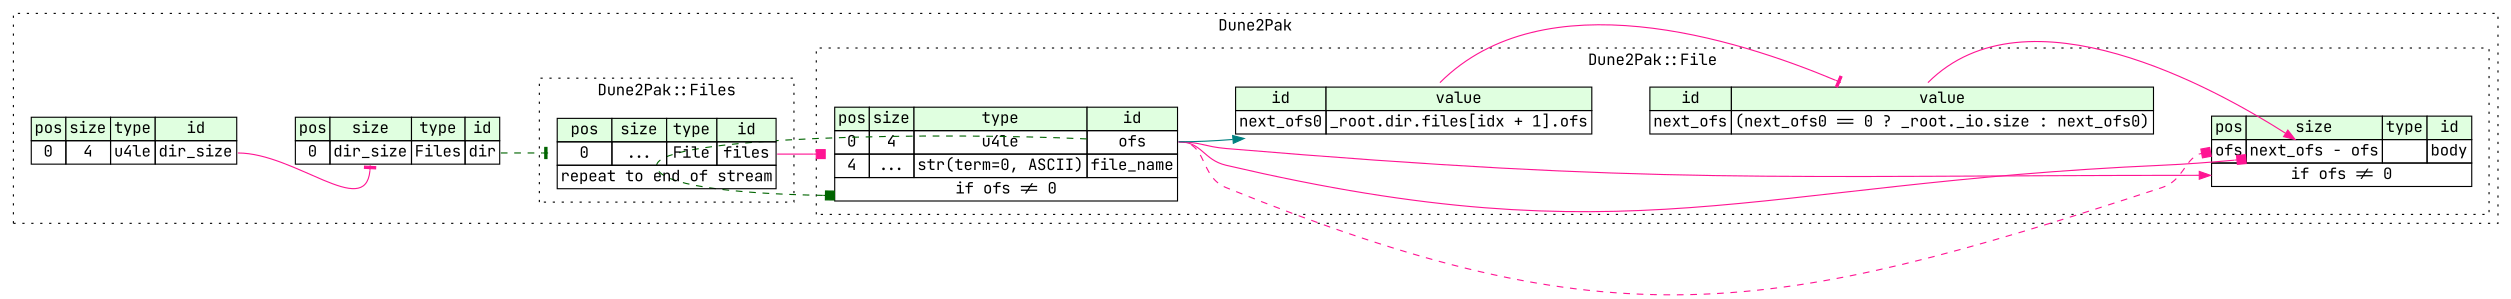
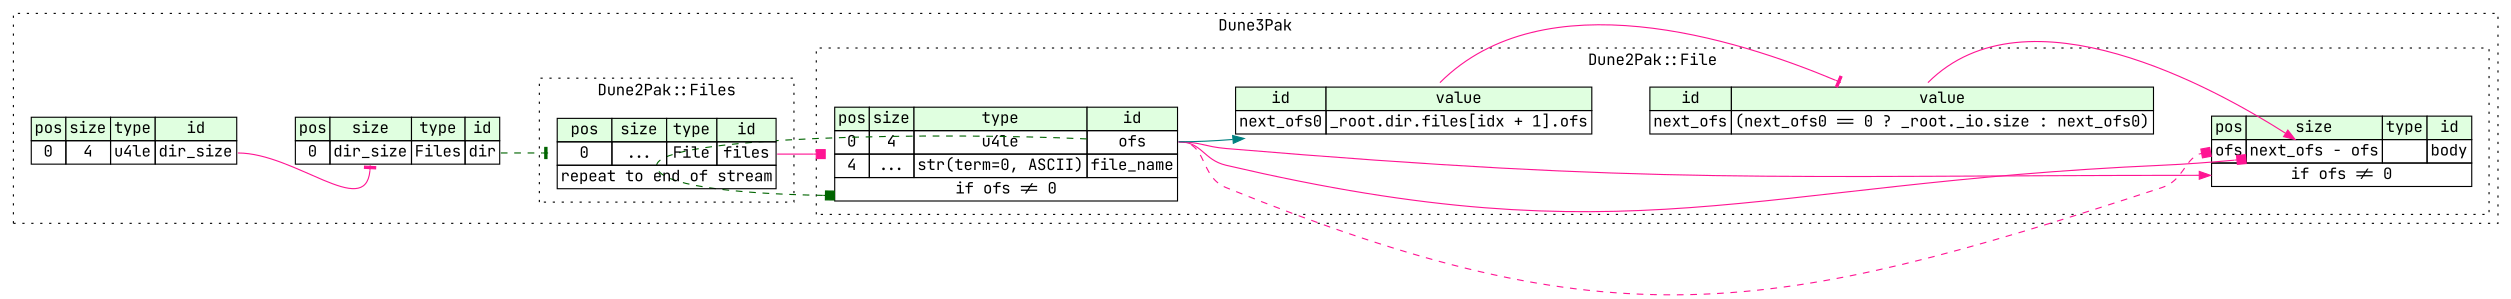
cluster "Dune2Pak": label "Dune2Pak" -> "Dune3Pak"
